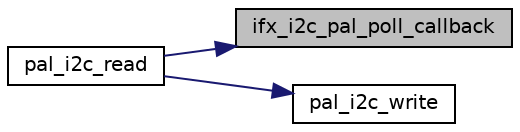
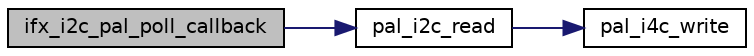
edge "pal_i2c_read" -> "ifx_i2c_pal_poll_callback": reversed
node "pal_i2c_write": label "pal_i2c_write" -> "pal_i4c_write"
